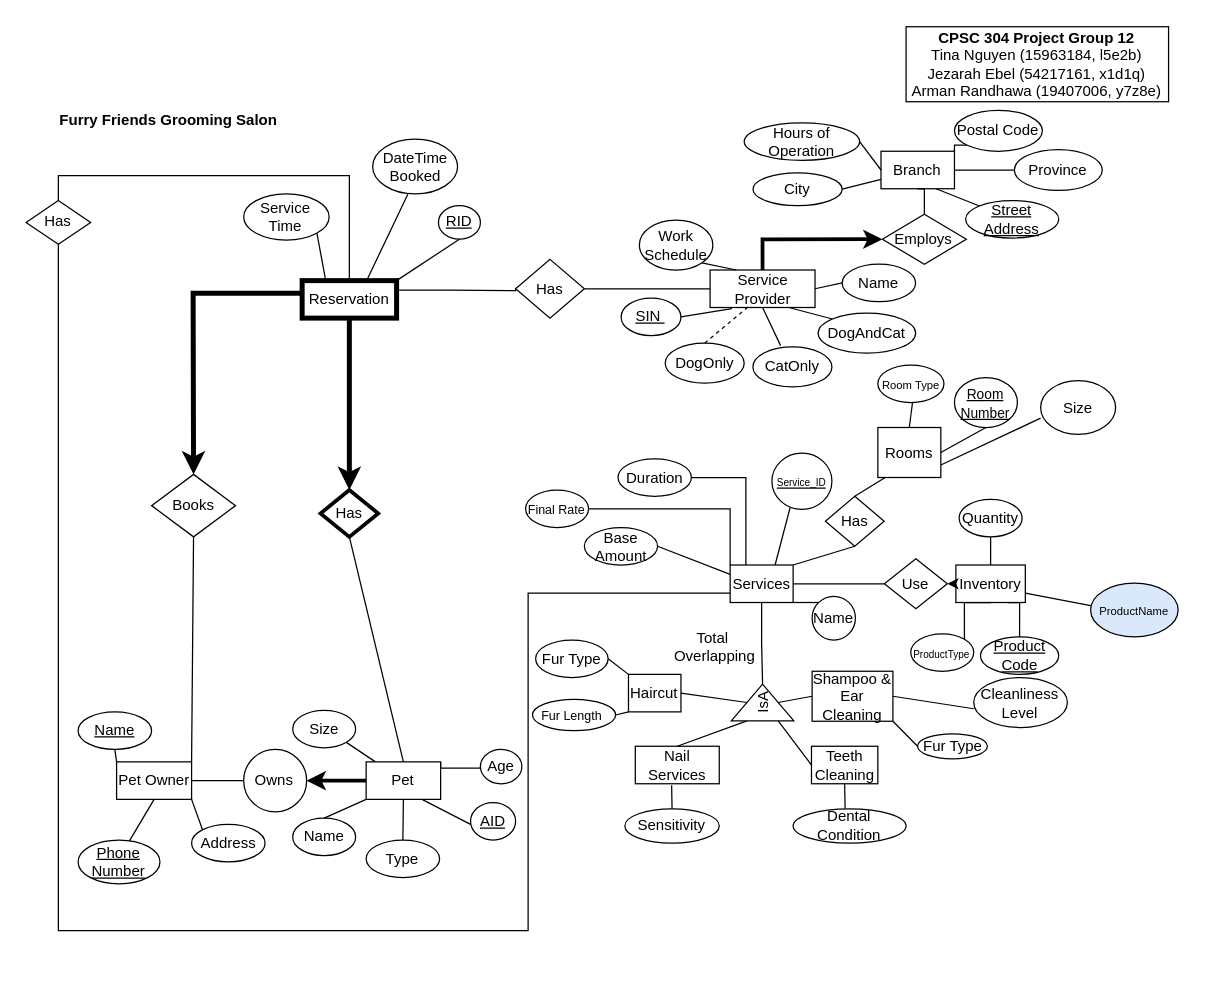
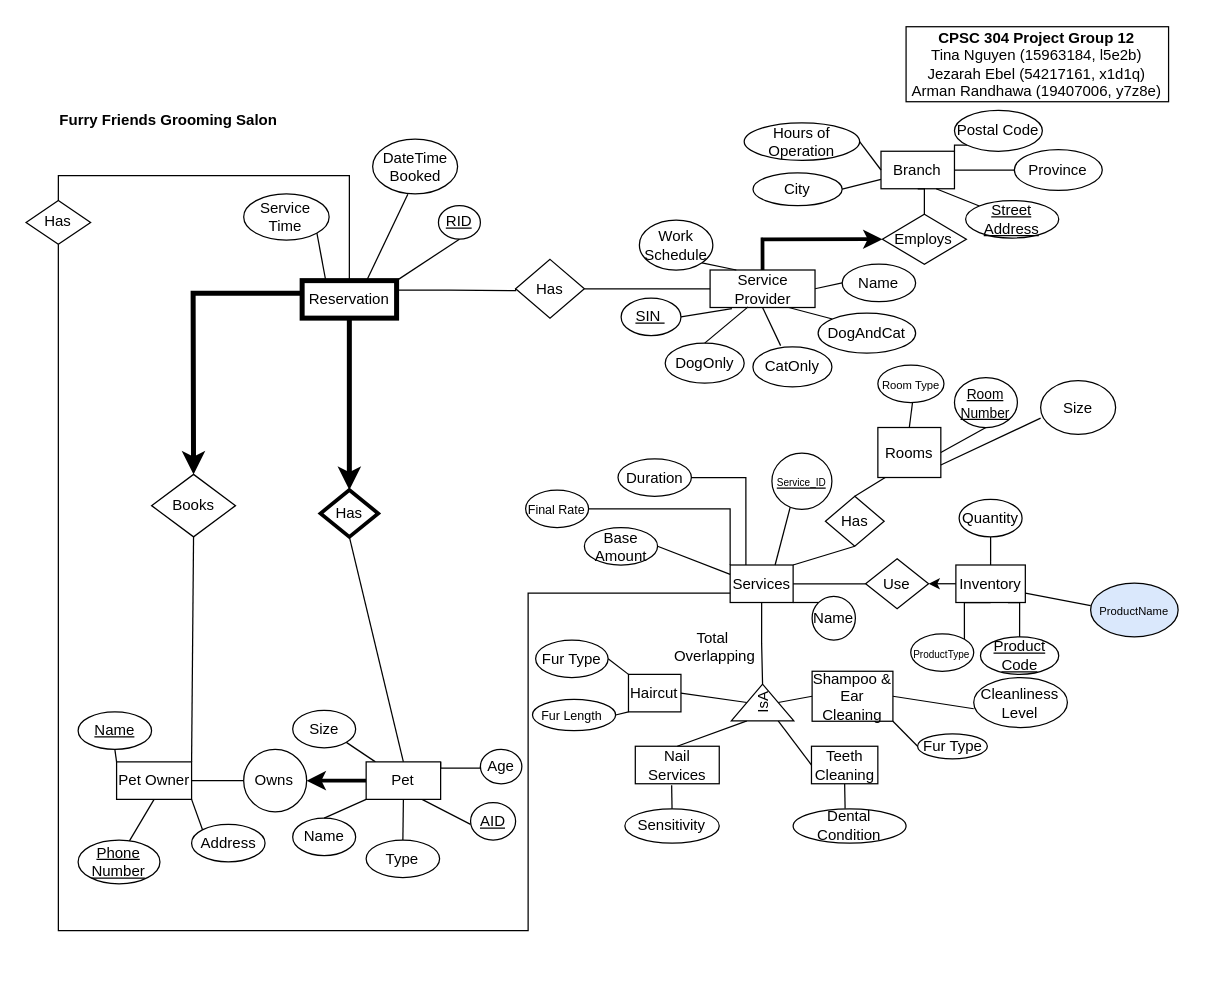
edge "Service Provider" -- "DogOnly": style dashed -> solid
node "Use": moved (916, 584) -> (897, 584)
